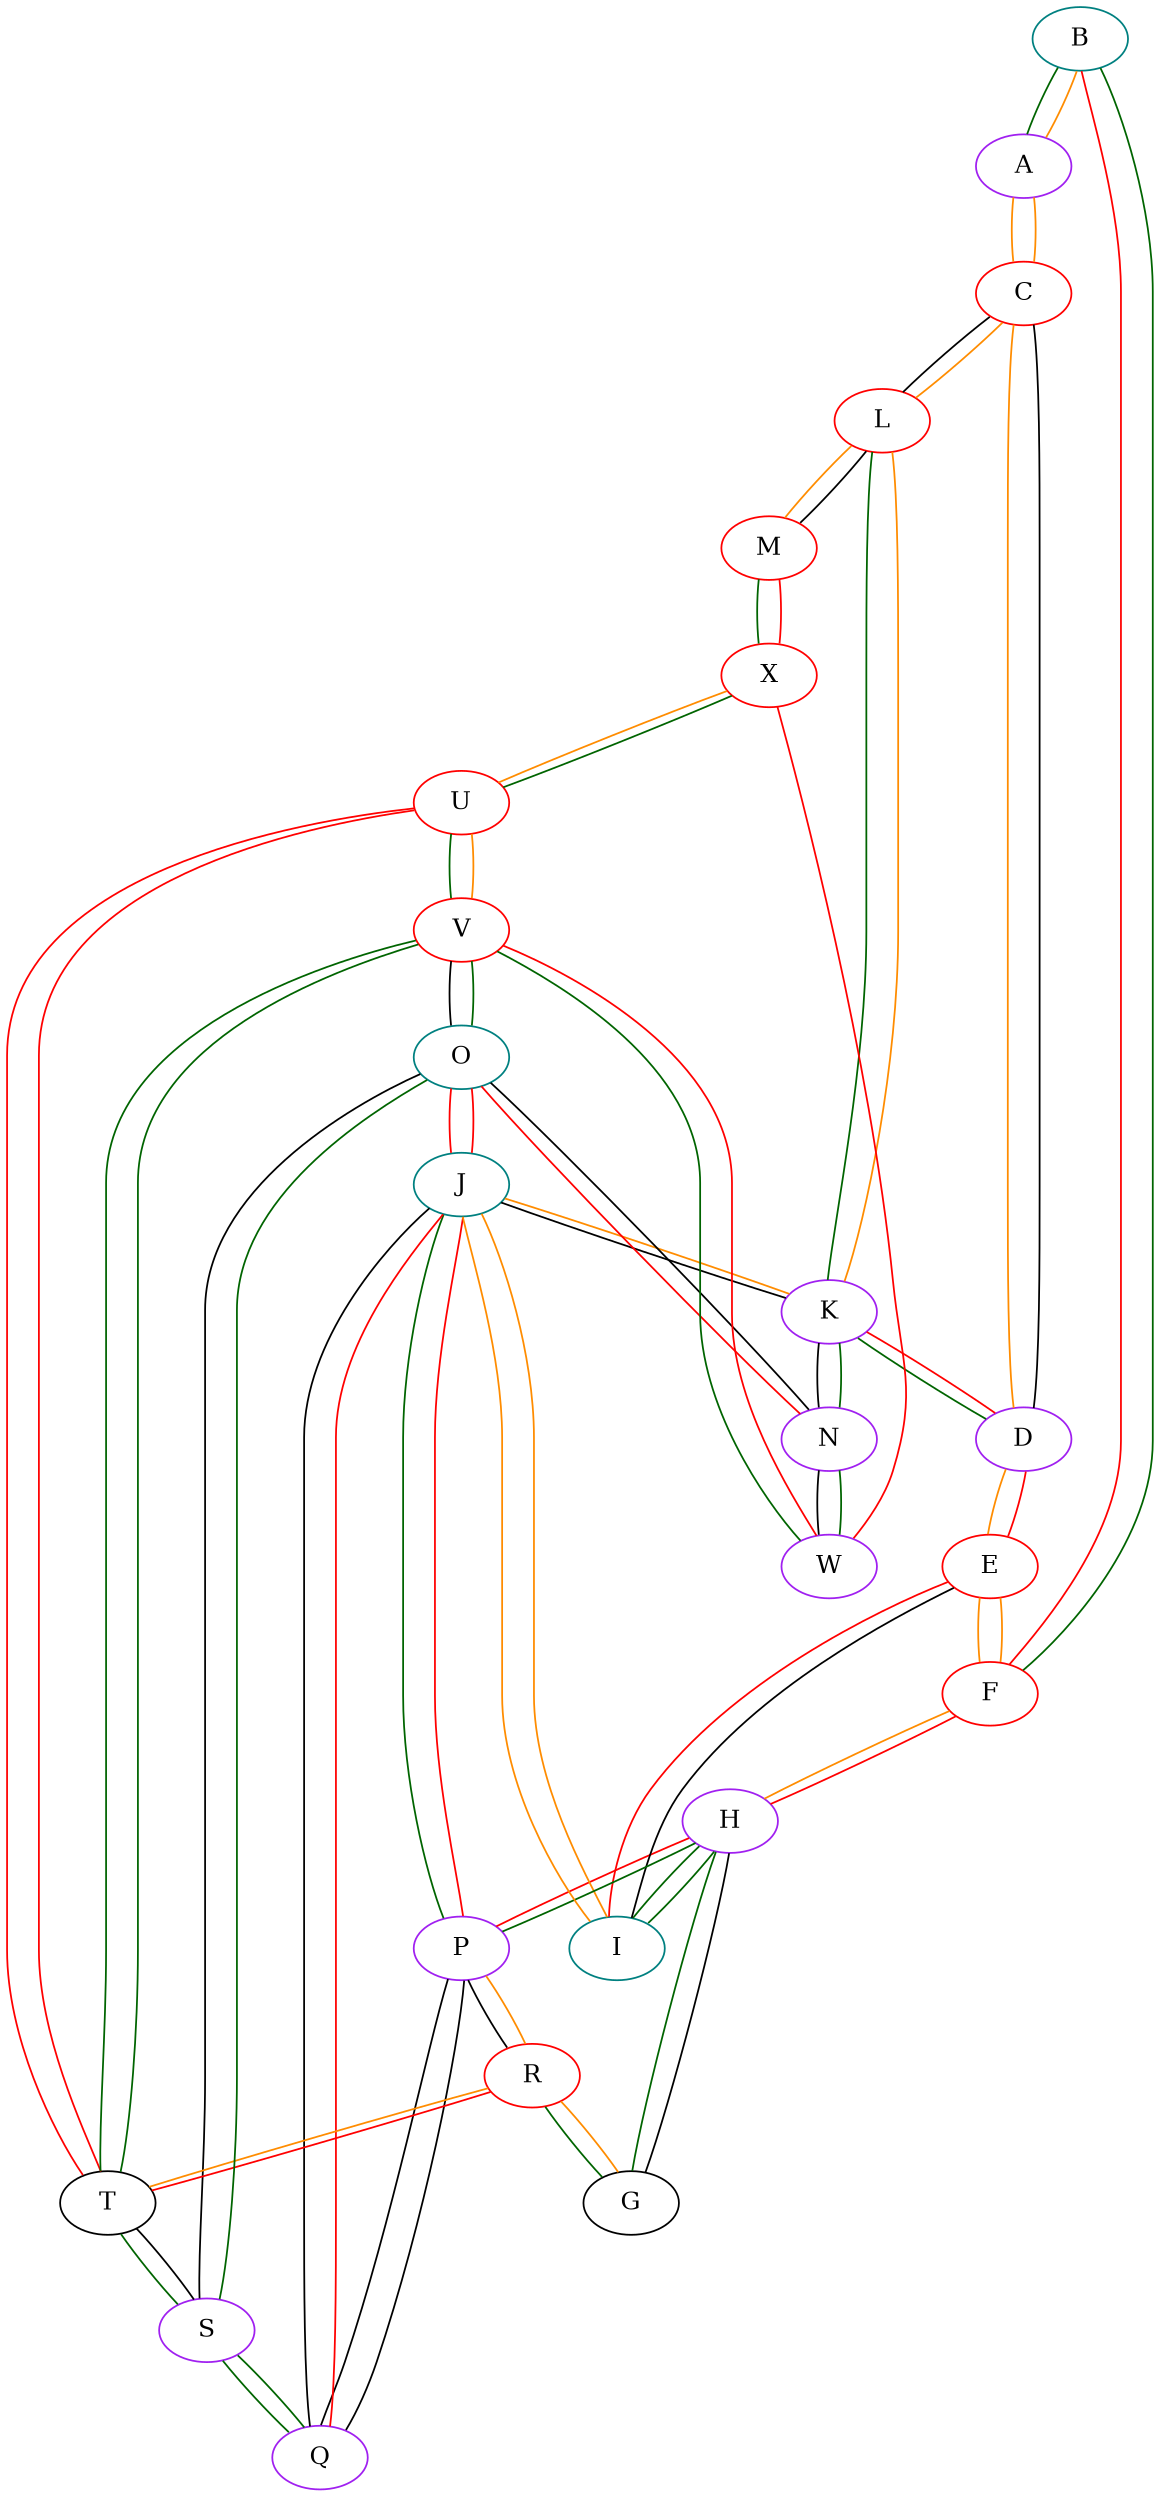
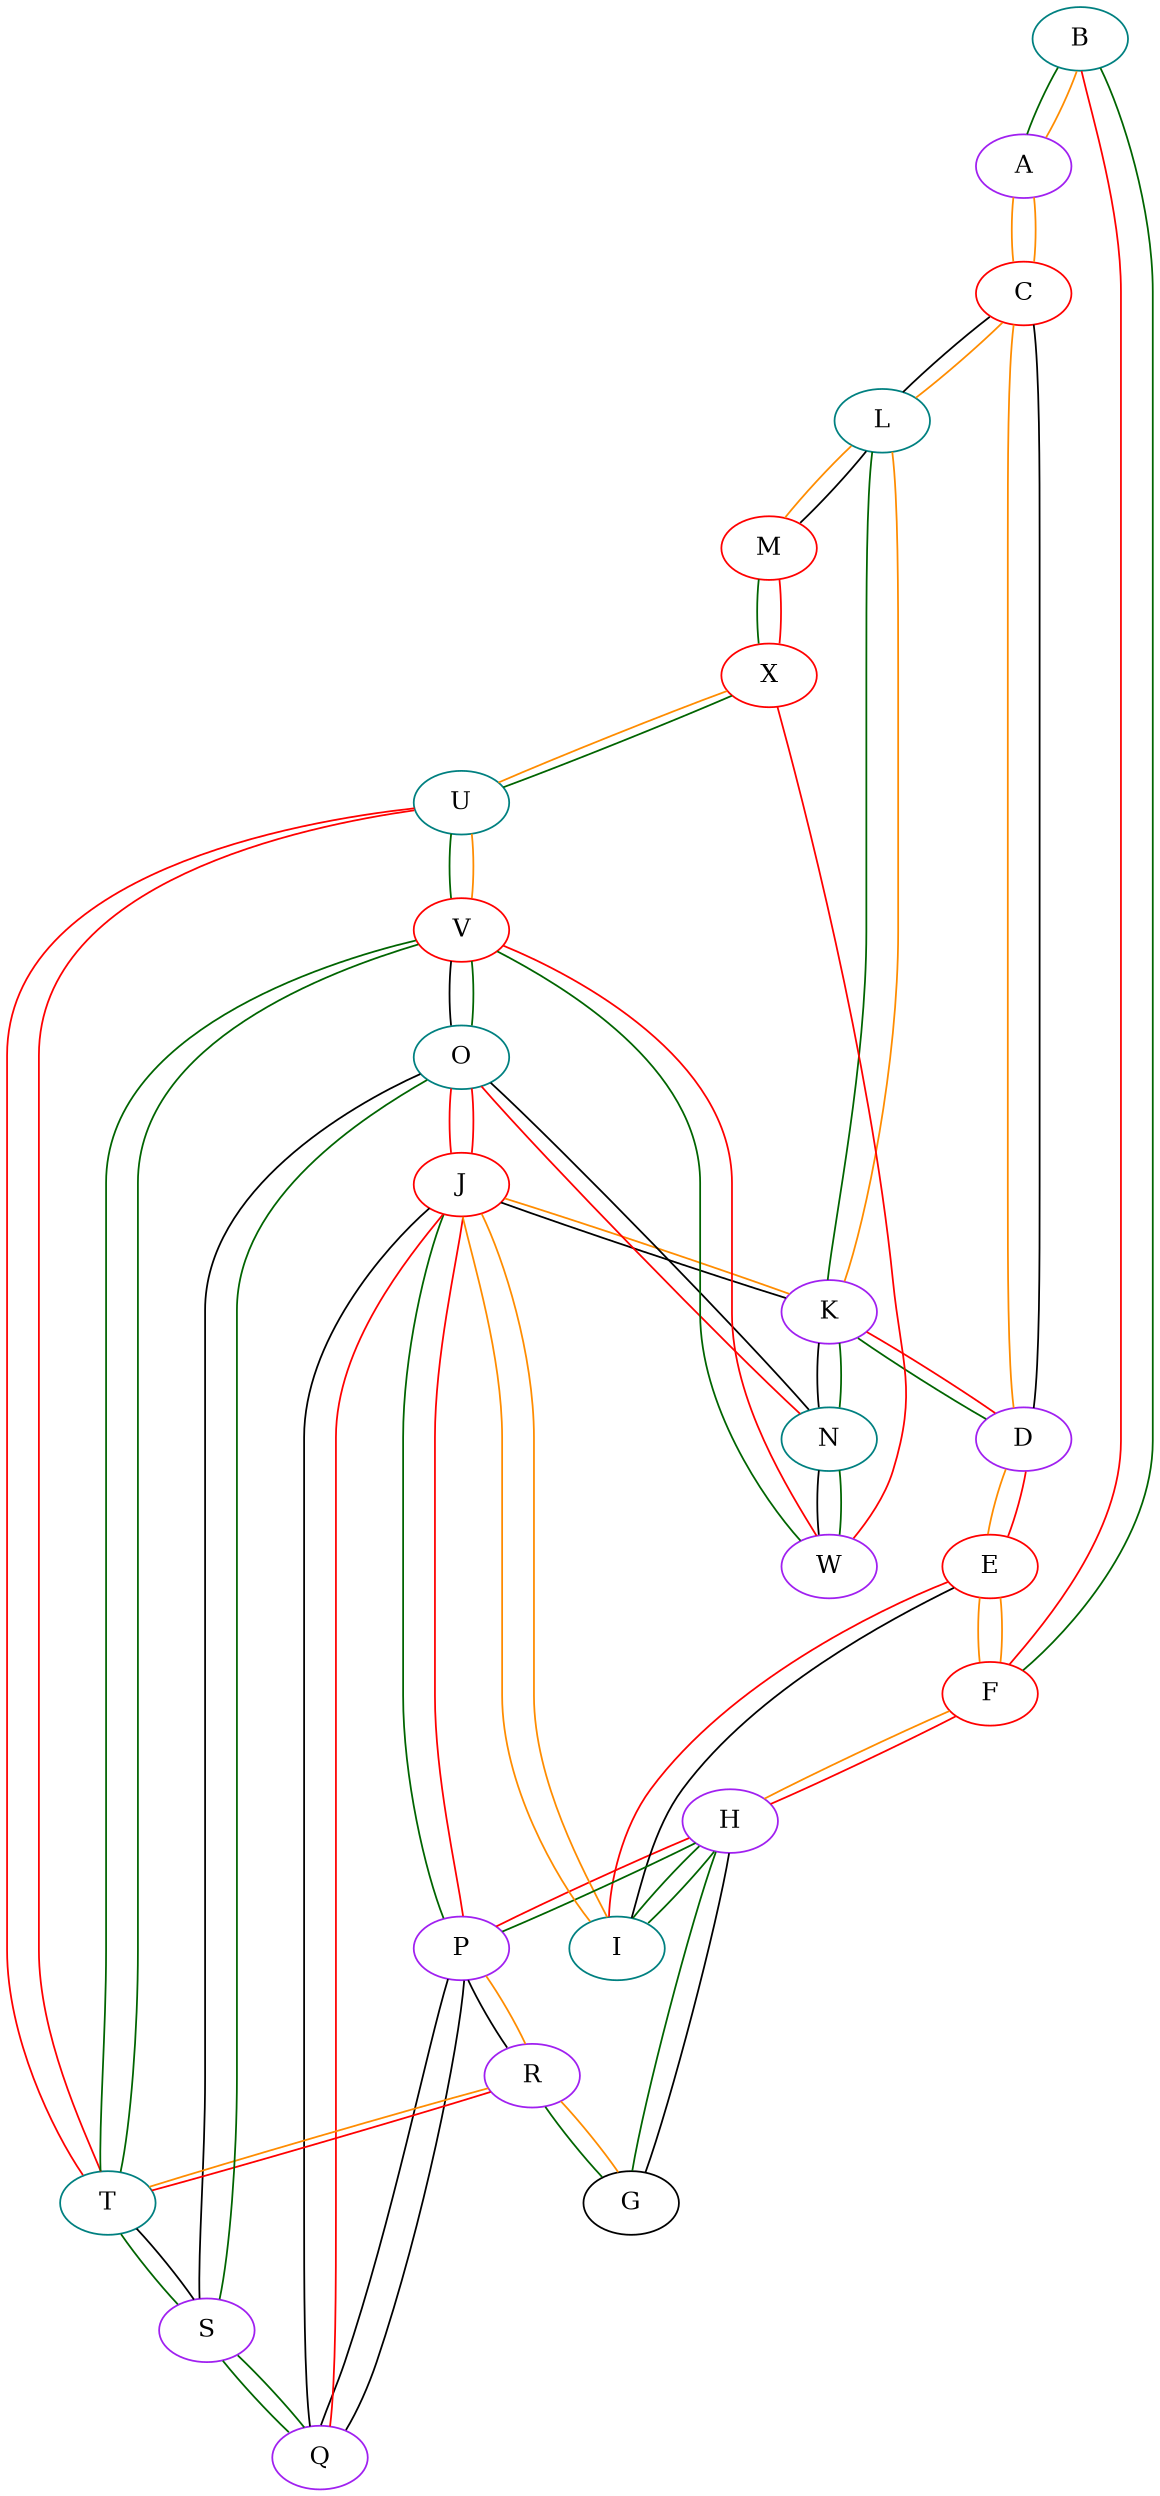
node "L": color red -> teal
node "U": color red -> teal
node "J": color teal -> red
node "N": color purple -> teal
node "R": color red -> purple
node "T": color black -> teal
